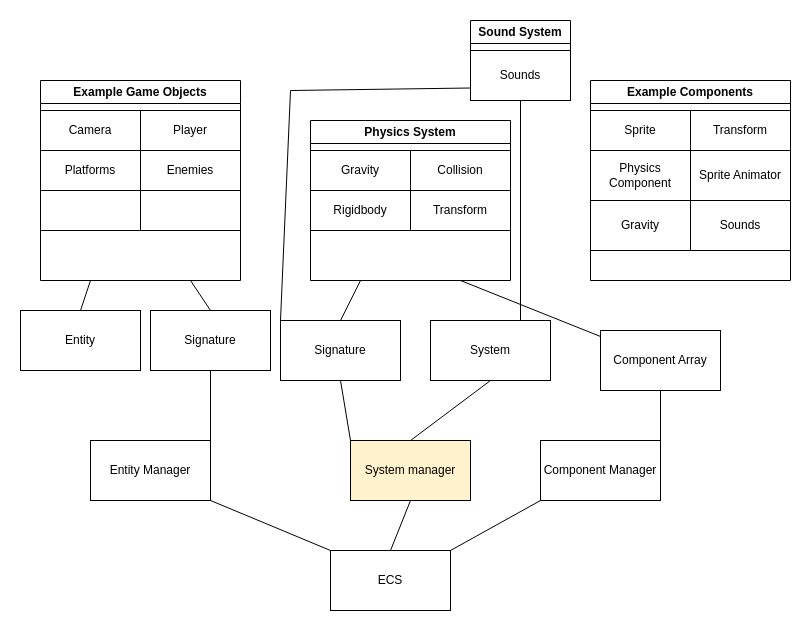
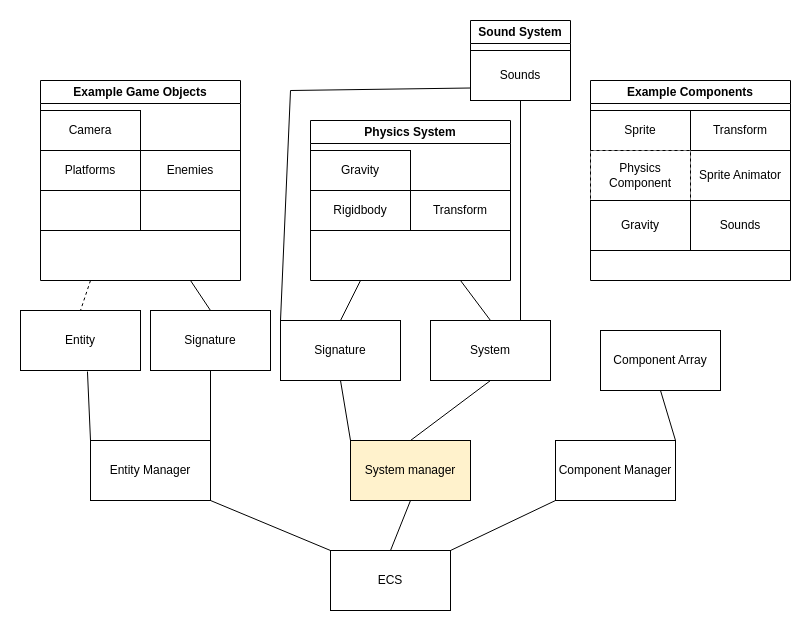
node "Player": removed
node "Collision": removed
node "Physics Component": style solid -> dashed
edge "Example Game Objects" -- "Entity": style solid -> dashed
edge "Physics System" -- "Component Array": now "Physics System" -- "System"
edge "Entity" -- "Entity Manager": added
node "Component Manager": moved (601, 471) -> (616, 471)
